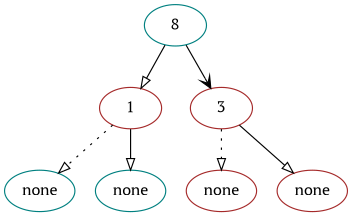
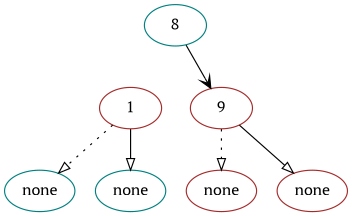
edge "8" -> "1": removed
node "3": label "3" -> "9"
